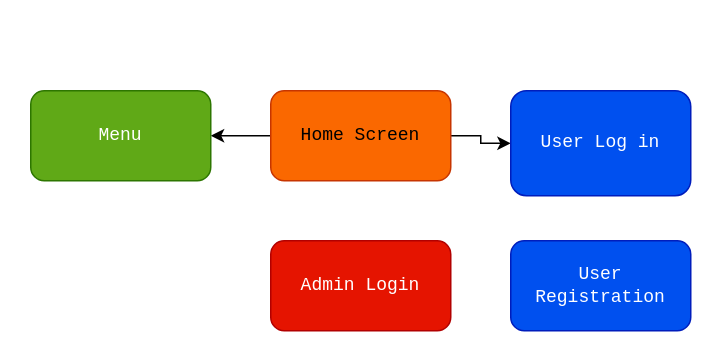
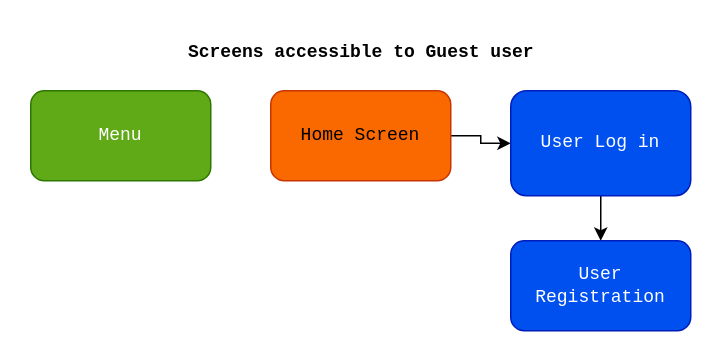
node "Screens accessible to Guest user": added
edge "Home Screen" -> "Menu": removed
edge "User Log in" -> "User Registration": added
node "Admin Login": removed
